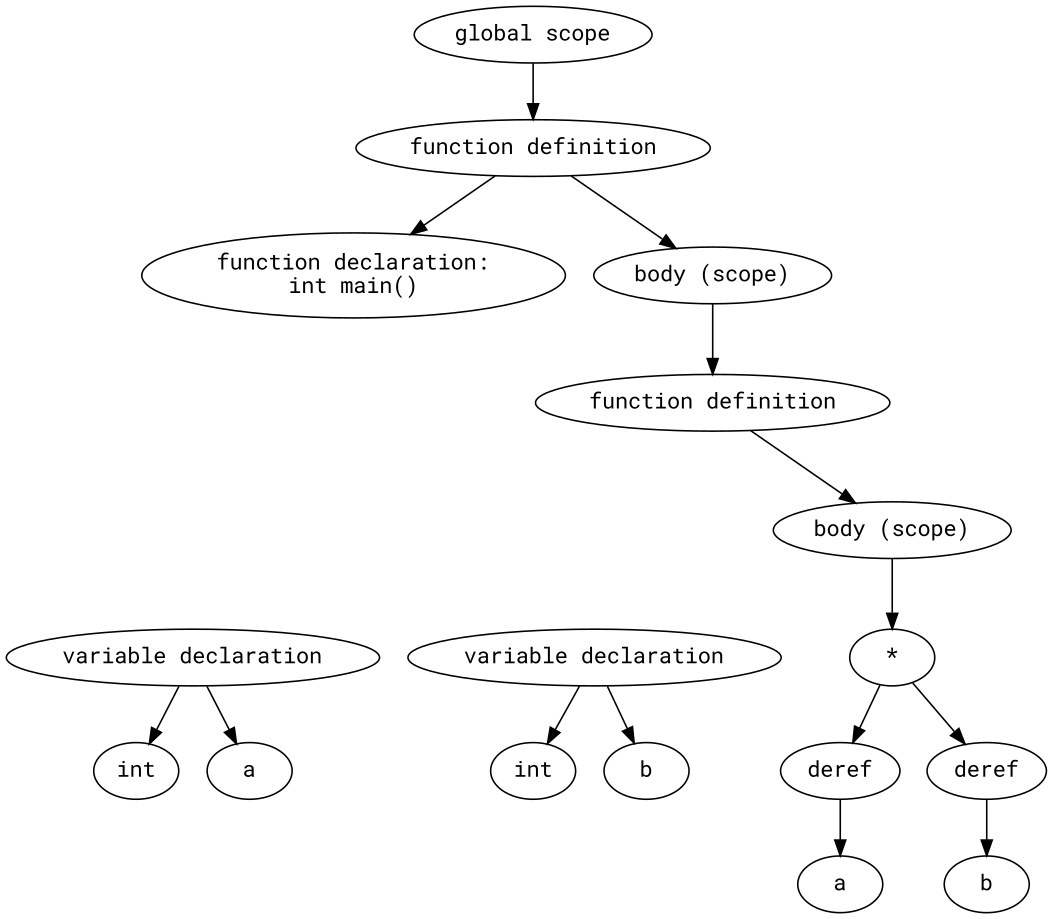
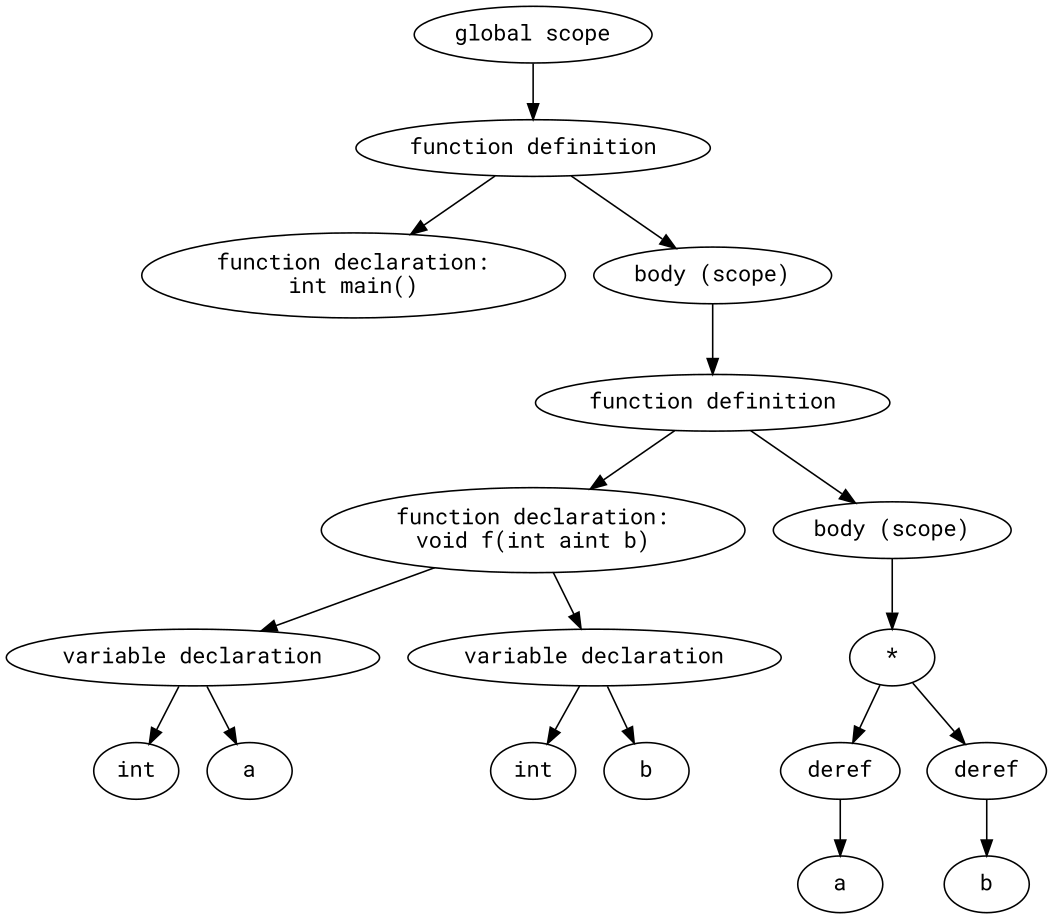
node "function declaration: void f(int aint b)": added
